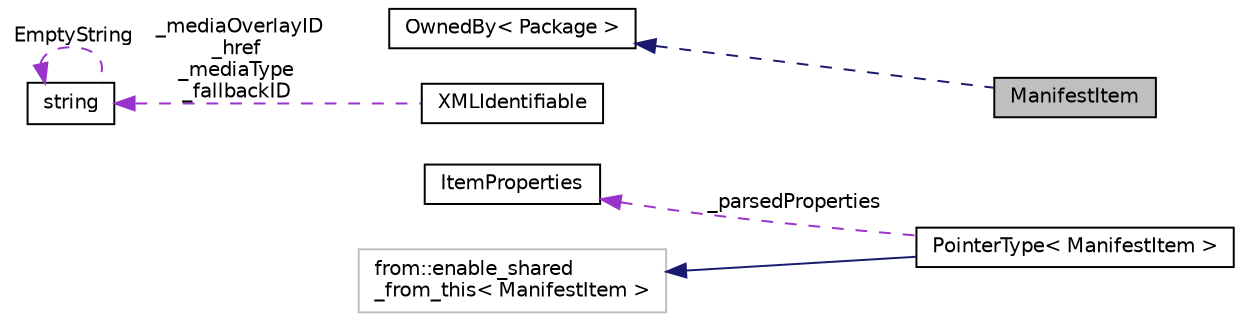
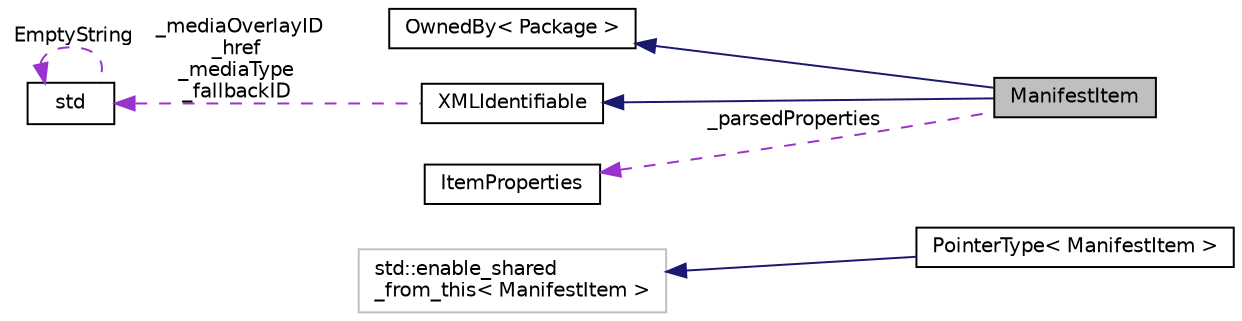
edge "ManifestItem" -> "OwnedBy< Package >": style dashed -> solid
edge "ManifestItem" -> "XMLIdentifiable": added
node "string": label "string" -> "std"
edge "PointerType< ManifestItem >" -> "ItemProperties": now "ManifestItem" -> "ItemProperties"
node "from::enable_shared _from_this< ManifestItem >": label "from::enable_shared _from_this< ManifestItem >" -> "std::enable_shared _from_this< ManifestItem >"
